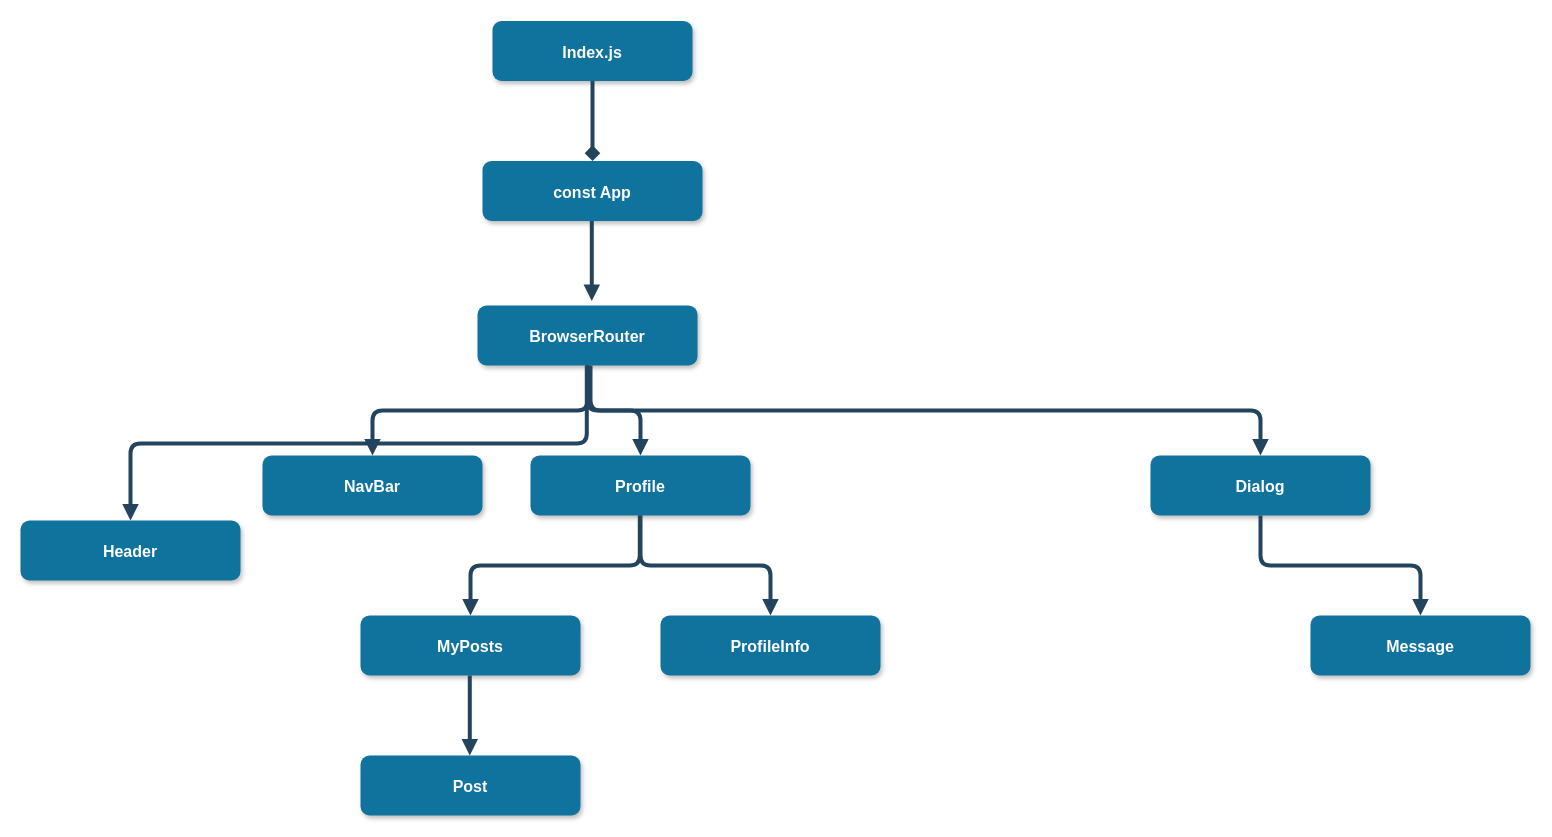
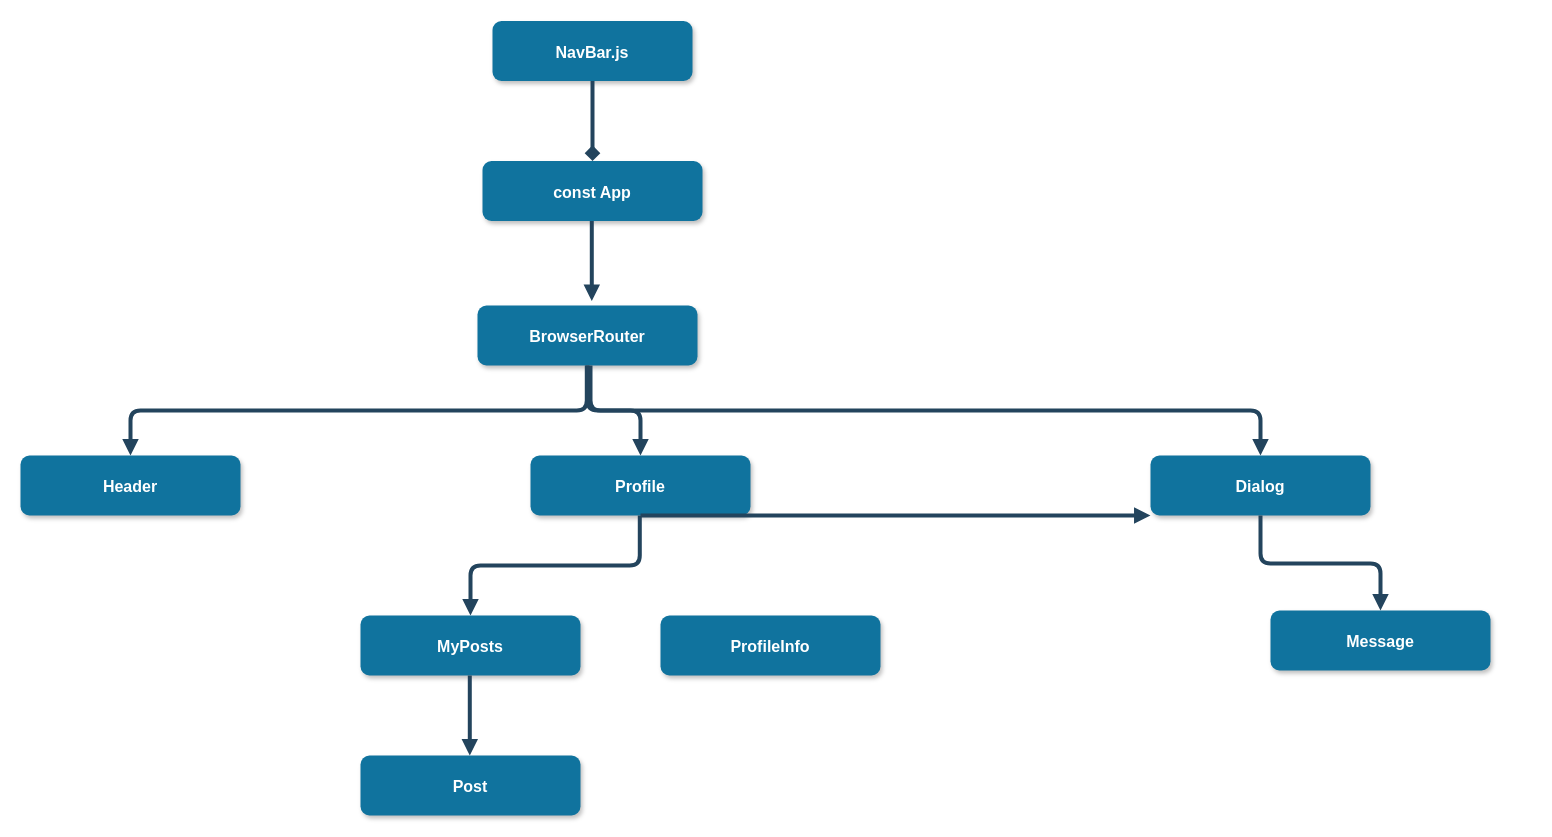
node "Index.js": label "Index.js" -> "NavBar.js"
edge "BrowserRouter" -> "NavBar": removed
node "NavBar": removed
node "Header": moved (131, 551) -> (131, 486)
edge "Profile" -> "ProfileInfo": now "Profile" -> "Dialog"
node "Message": moved (1421, 646) -> (1381, 641)
